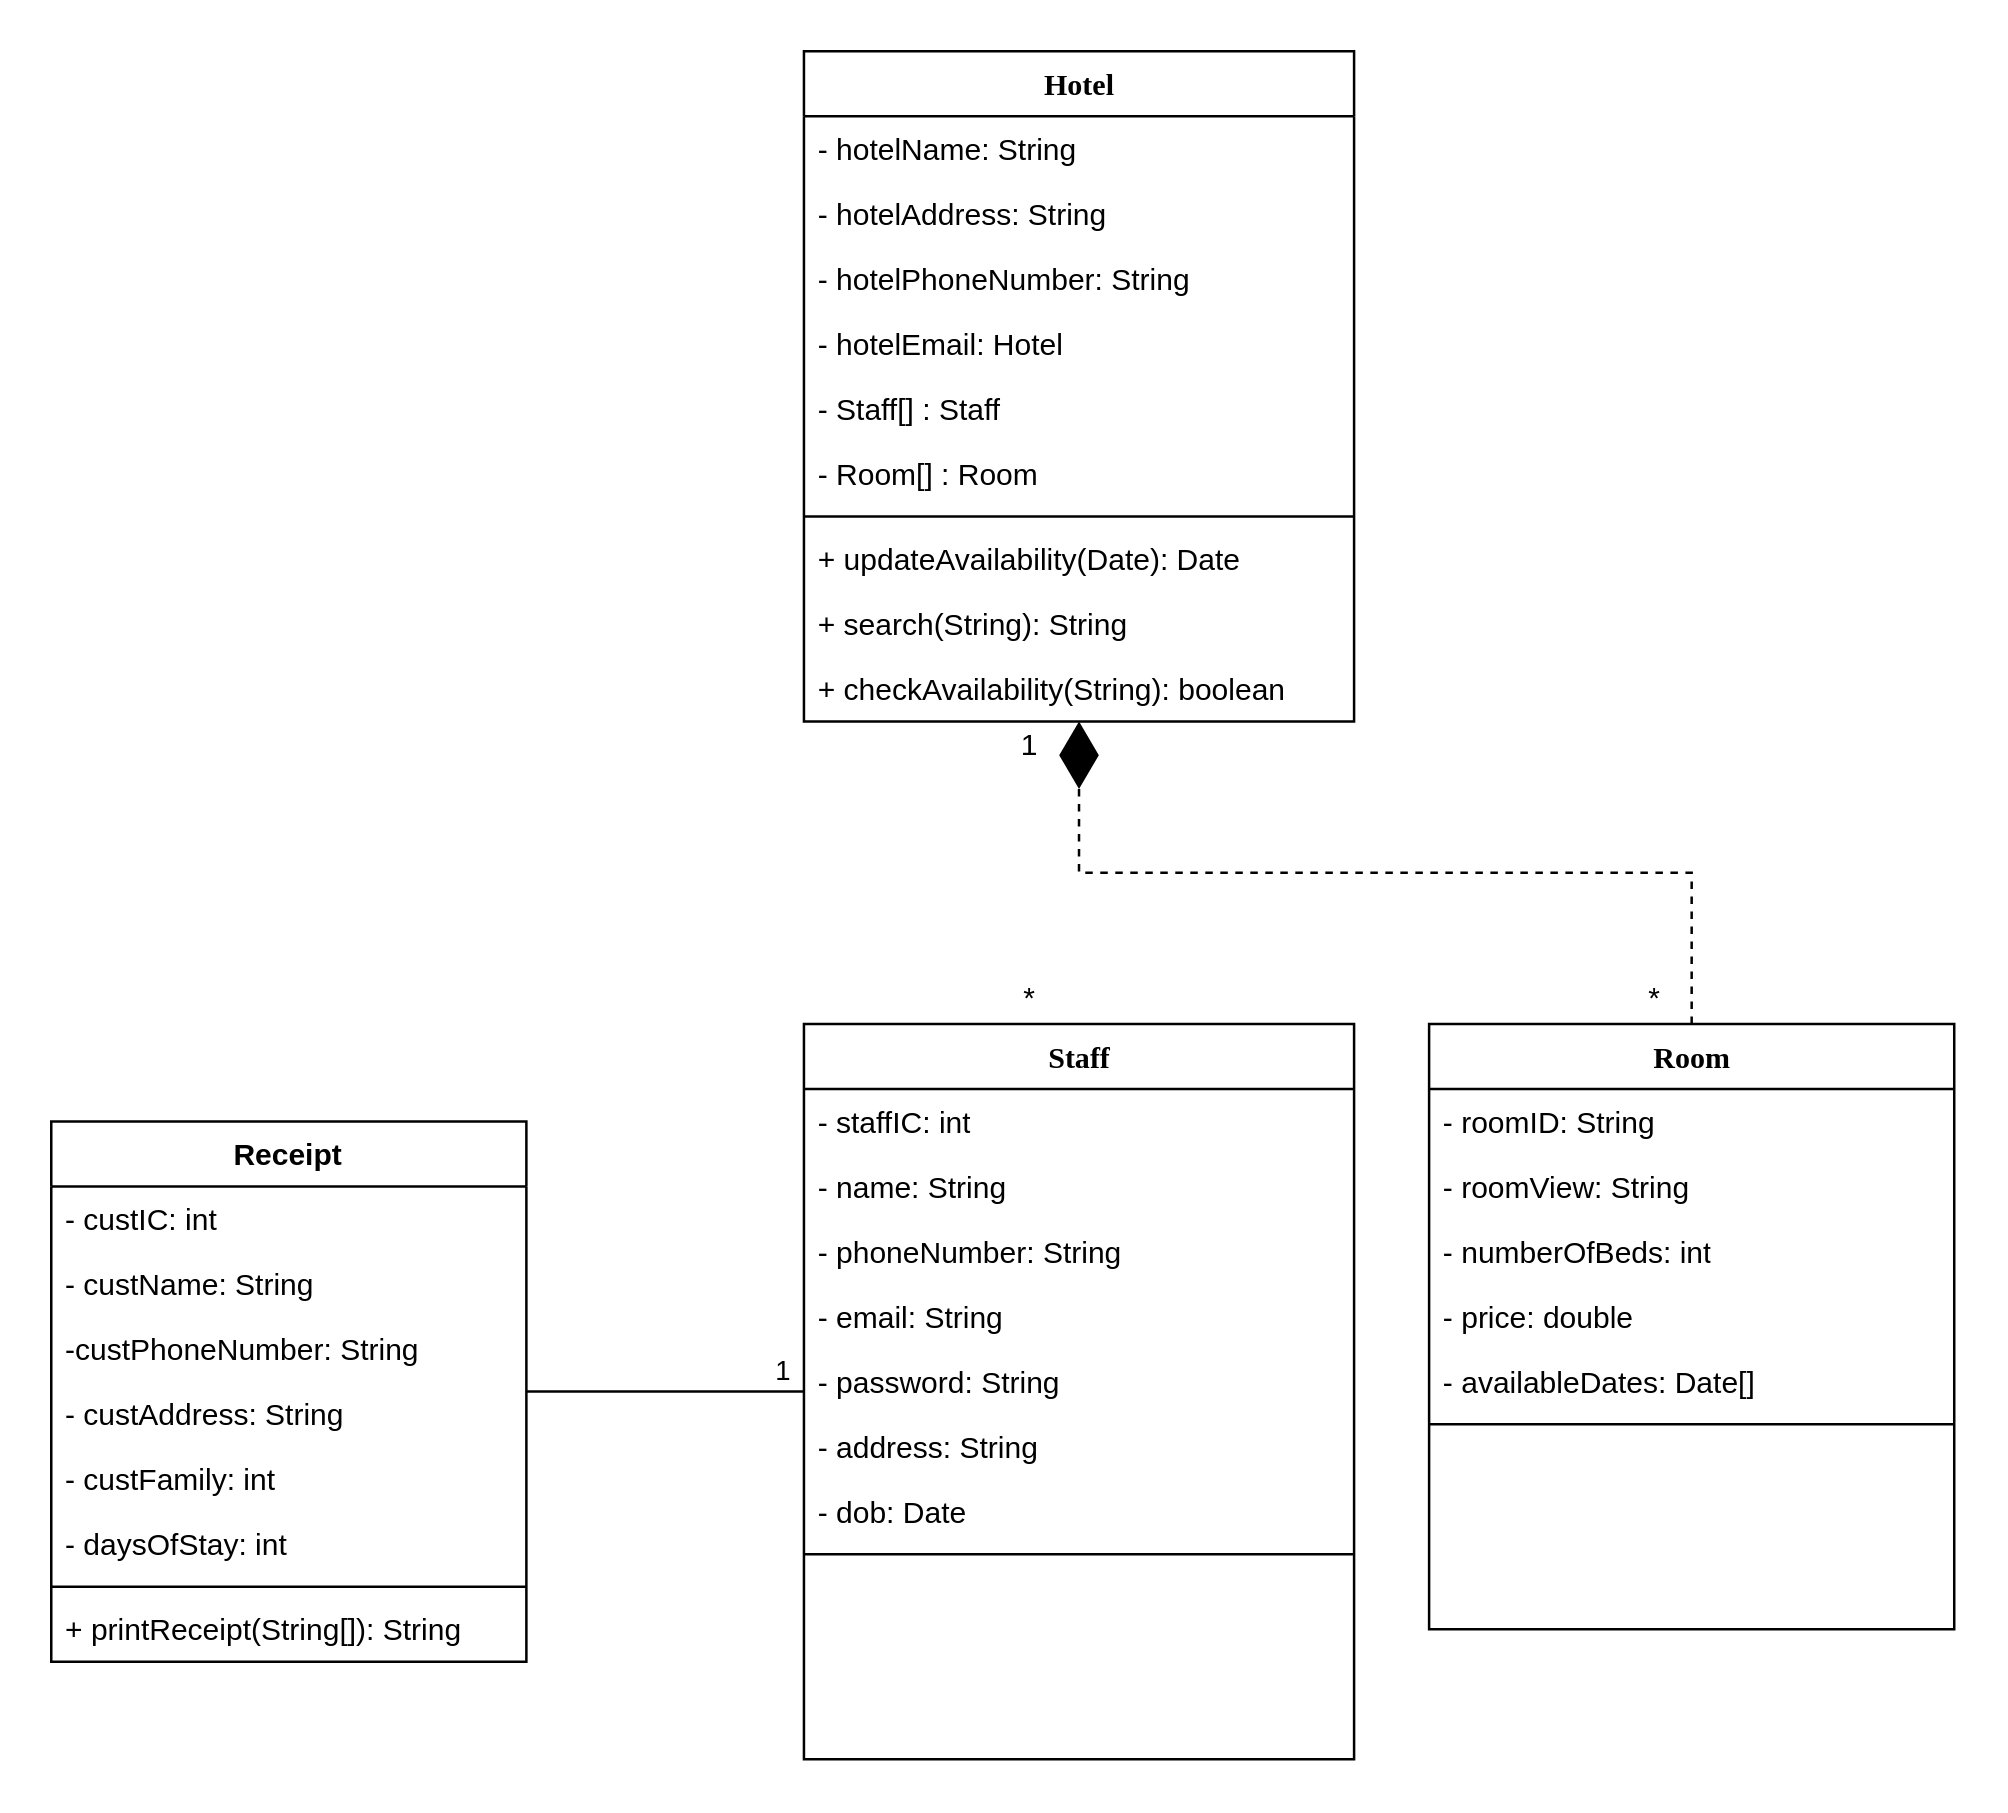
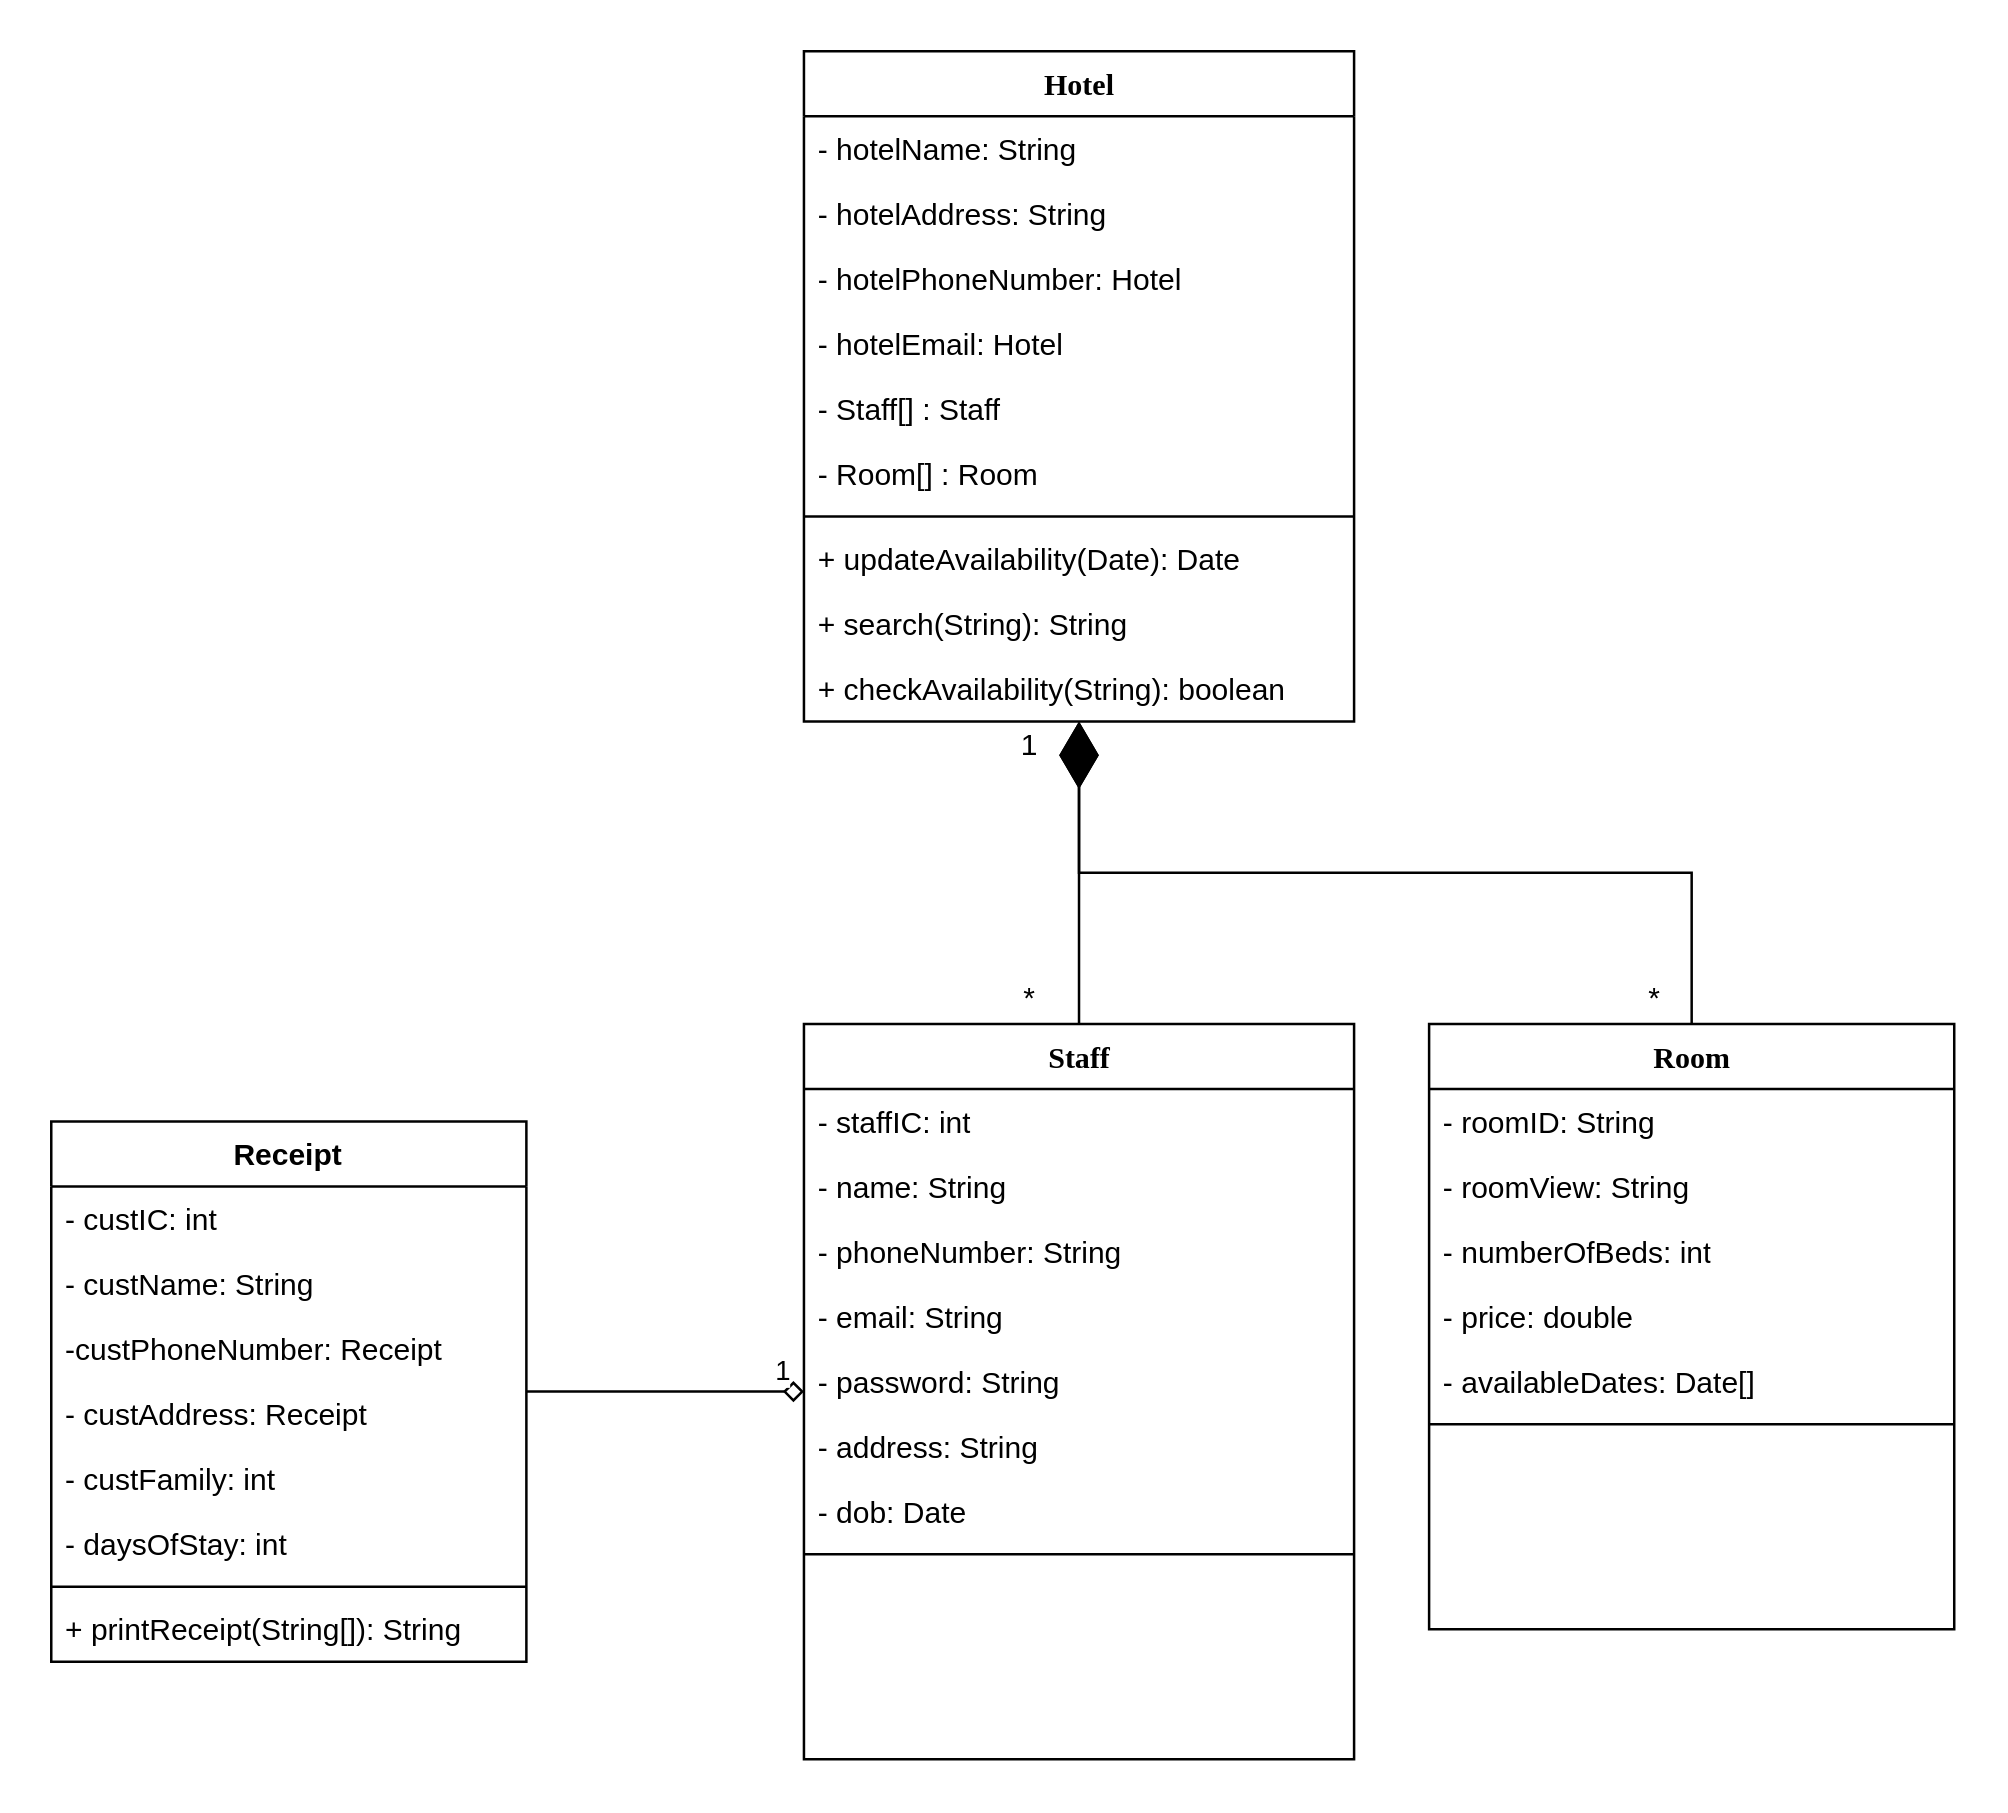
node "- hotelPhoneNumber: String": label "- hotelPhoneNumber: String" -> "- hotelPhoneNumber: Hotel"
edge "Room" -> "Hotel": style dashed -> solid
edge "Staff" -> "Hotel": added
node "-custPhoneNumber: String": label "-custPhoneNumber: String" -> "-custPhoneNumber: Receipt"
edge "Receipt" -- "Staff": arrowhead none -> diamond
node "- custAddress: String": label "- custAddress: String" -> "- custAddress: Receipt"
